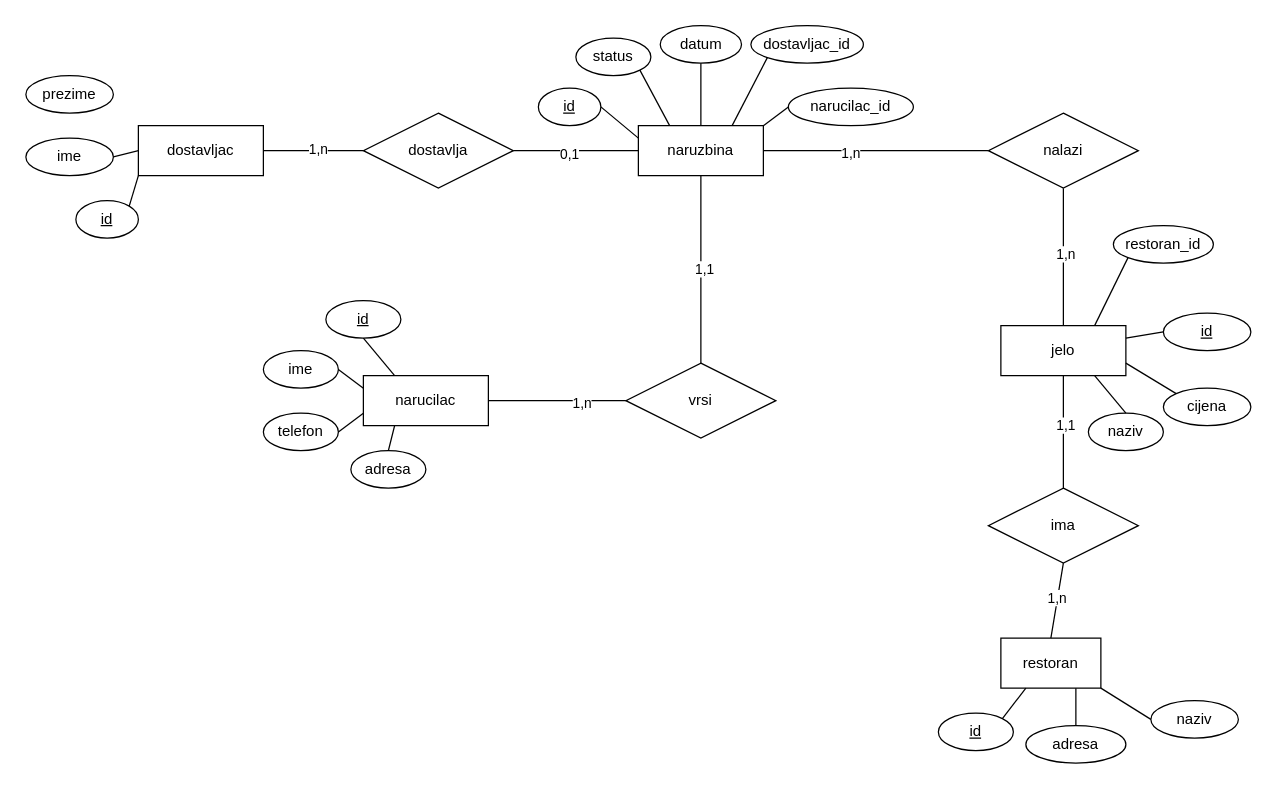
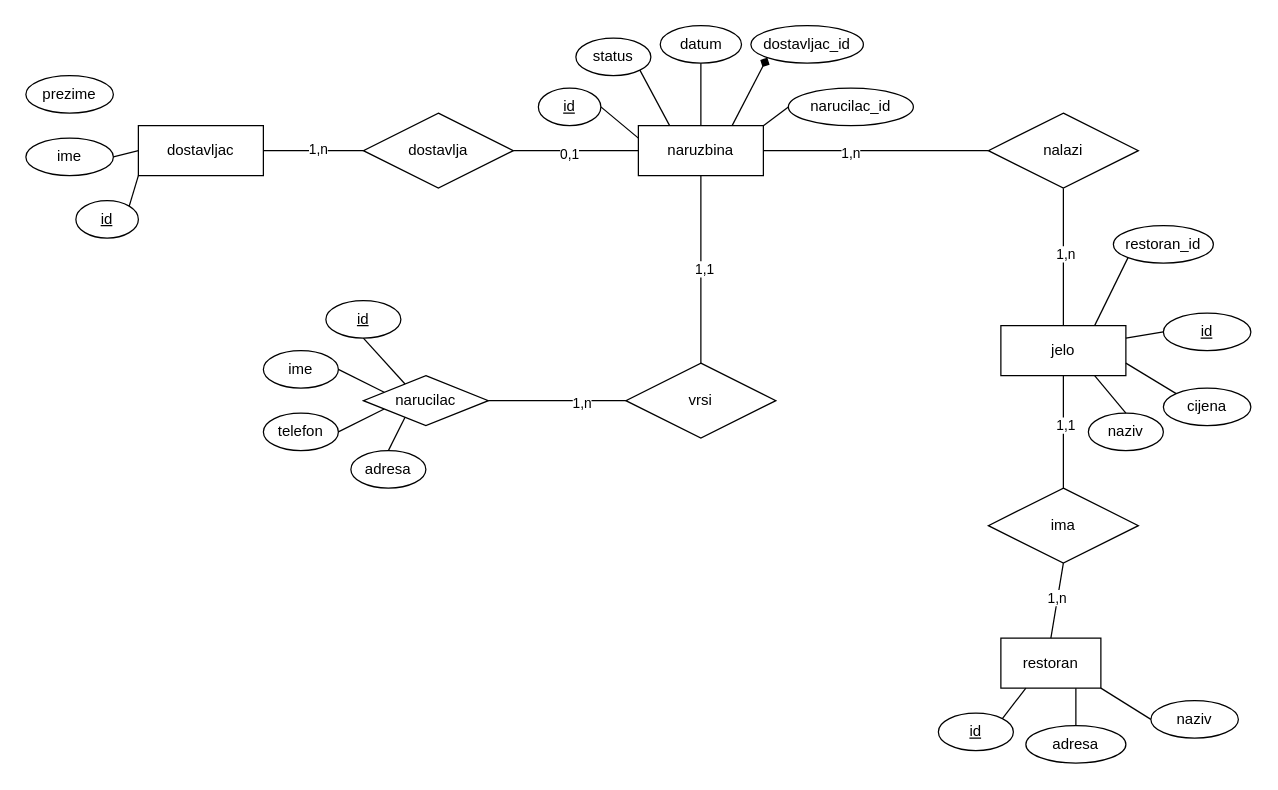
edge "dostavljac_id" -- "naruzbina": arrowhead none -> diamond
node "narucilac": shape rectangle -> diamond
